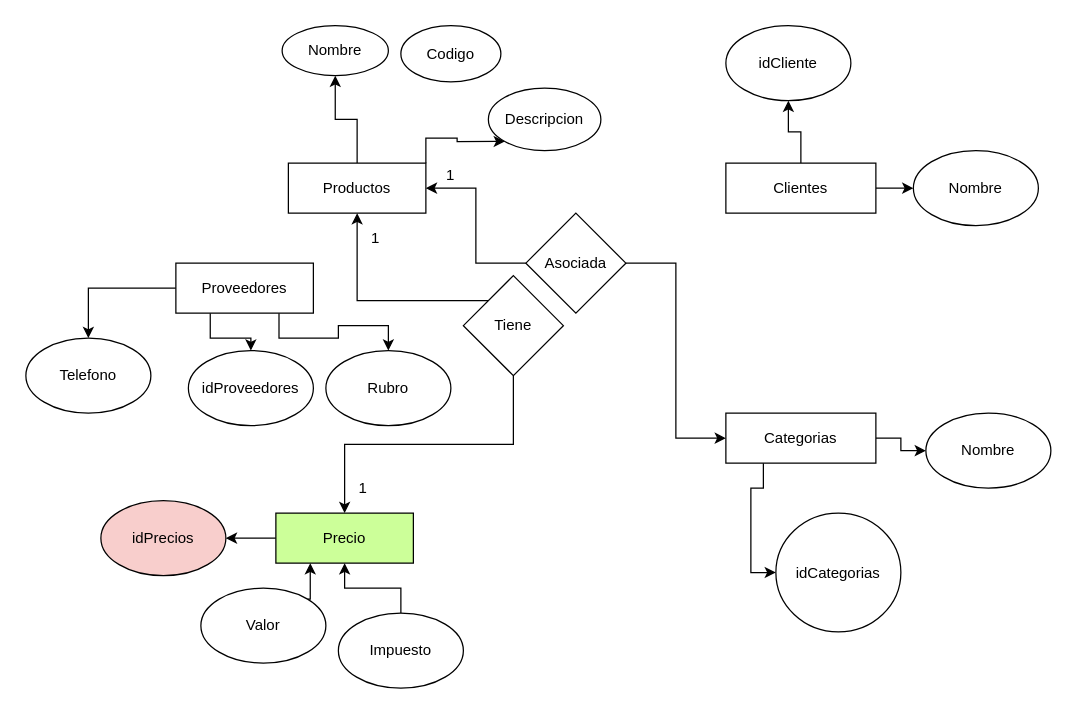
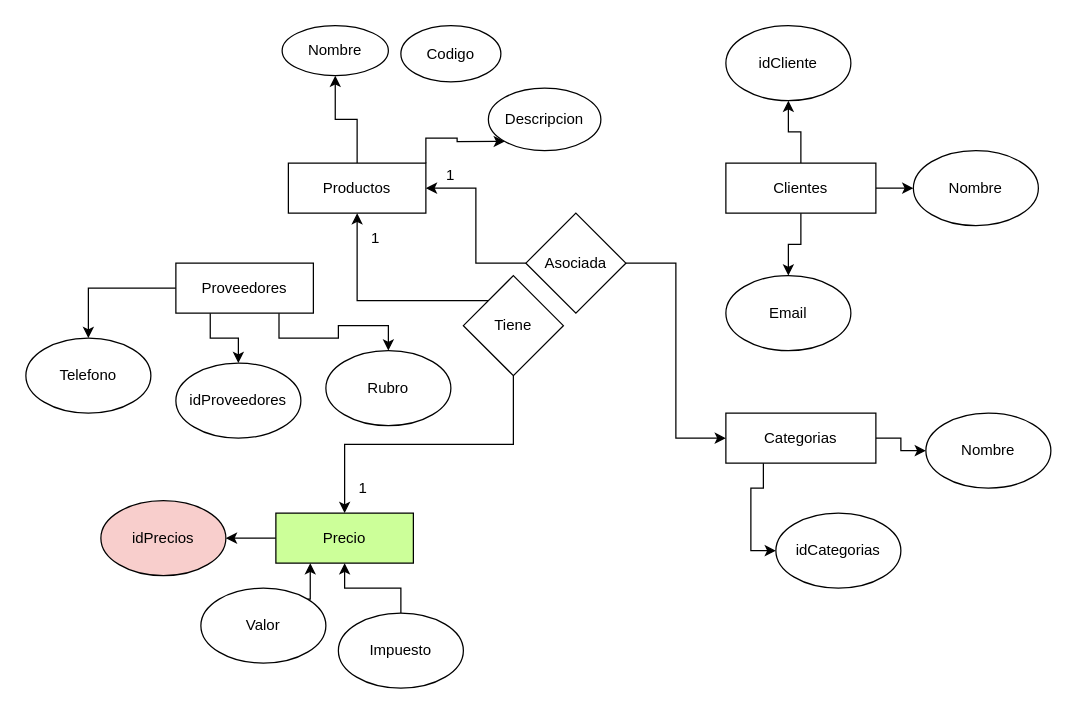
edge "Clientes" -> "Email": added
node "Email": added
node "idProveedores": moved (251, 388) -> (238, 401)
node "idCategorias": size 125x119 -> 125x75
